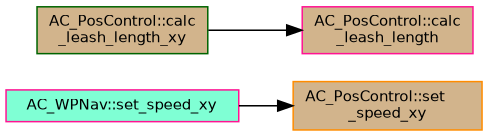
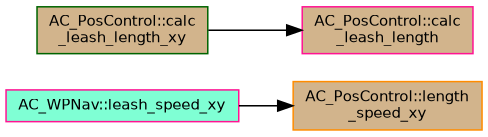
node "AC_WPNav::set_speed_xy": label "AC_WPNav::set_speed_xy" -> "AC_WPNav::leash_speed_xy"
node "AC_PosControl::set _speed_xy": label "AC_PosControl::set _speed_xy" -> "AC_PosControl::length _speed_xy"
